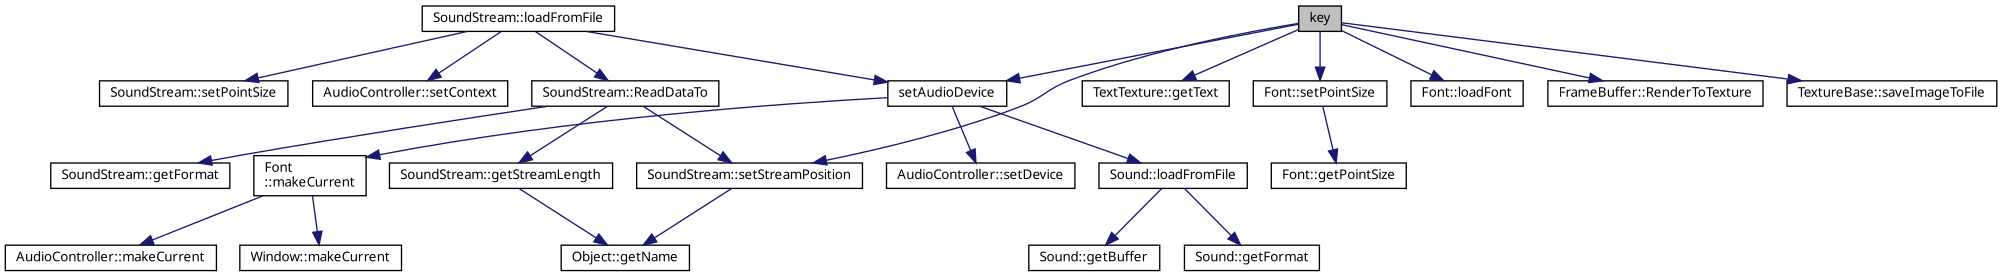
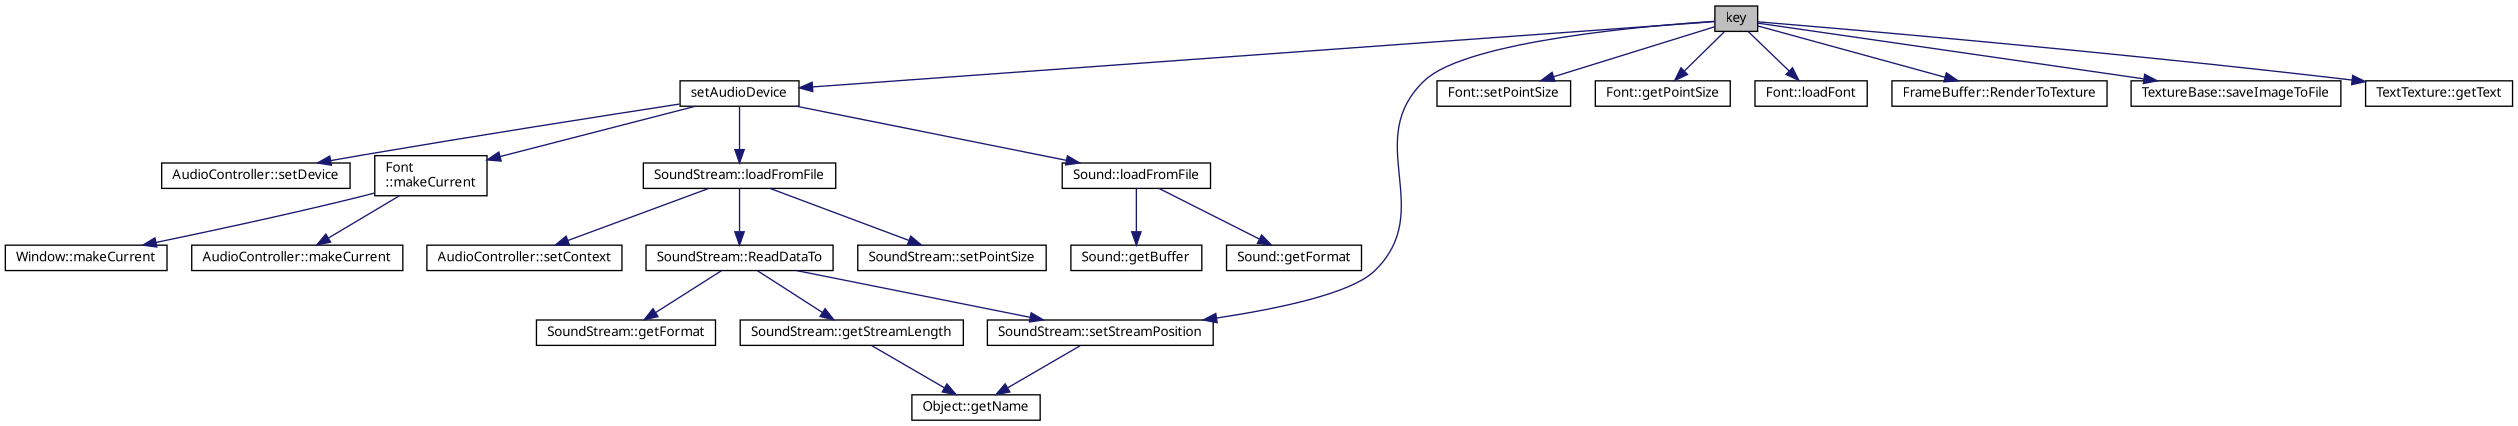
edge "SoundStream::loadFromFile" -> "setAudioDevice": reversed
edge "Font::setPointSize" -> "Font::getPointSize": now "key" -> "Font::getPointSize"
